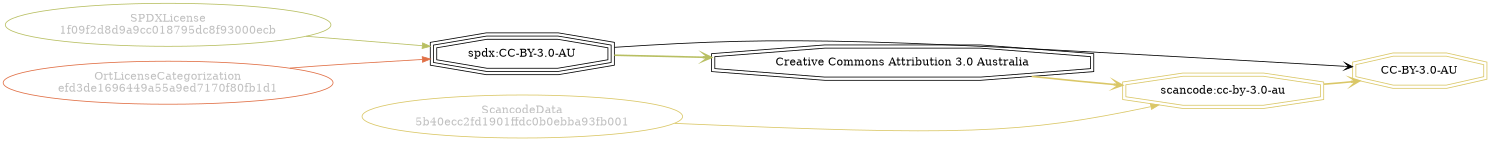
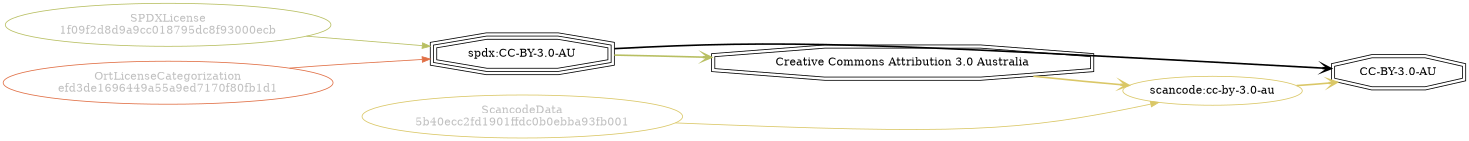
edge "CC-BY-3.0-AU" -> "spdx:CC-BY-3.0-AU": style solid -> bold
node "CC-BY-3.0-AU": color #dac767 -> black
node "scancode:cc-by-3.0-au": shape doubleoctagon -> ellipse
